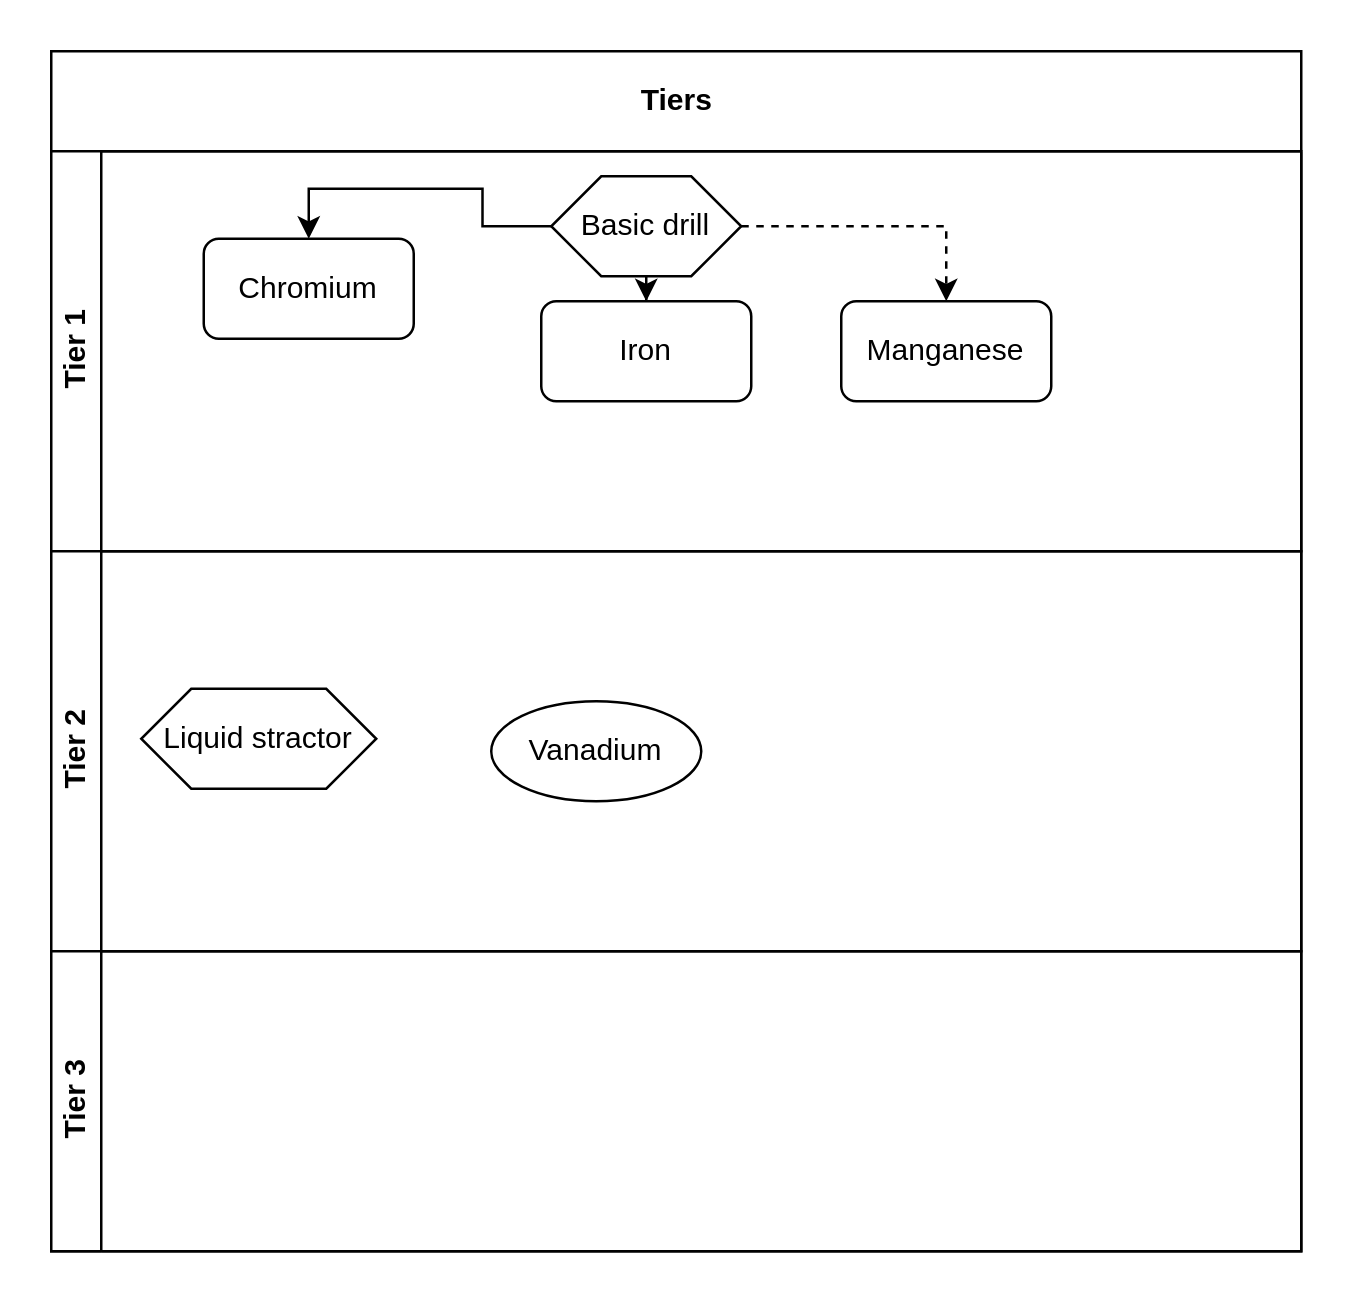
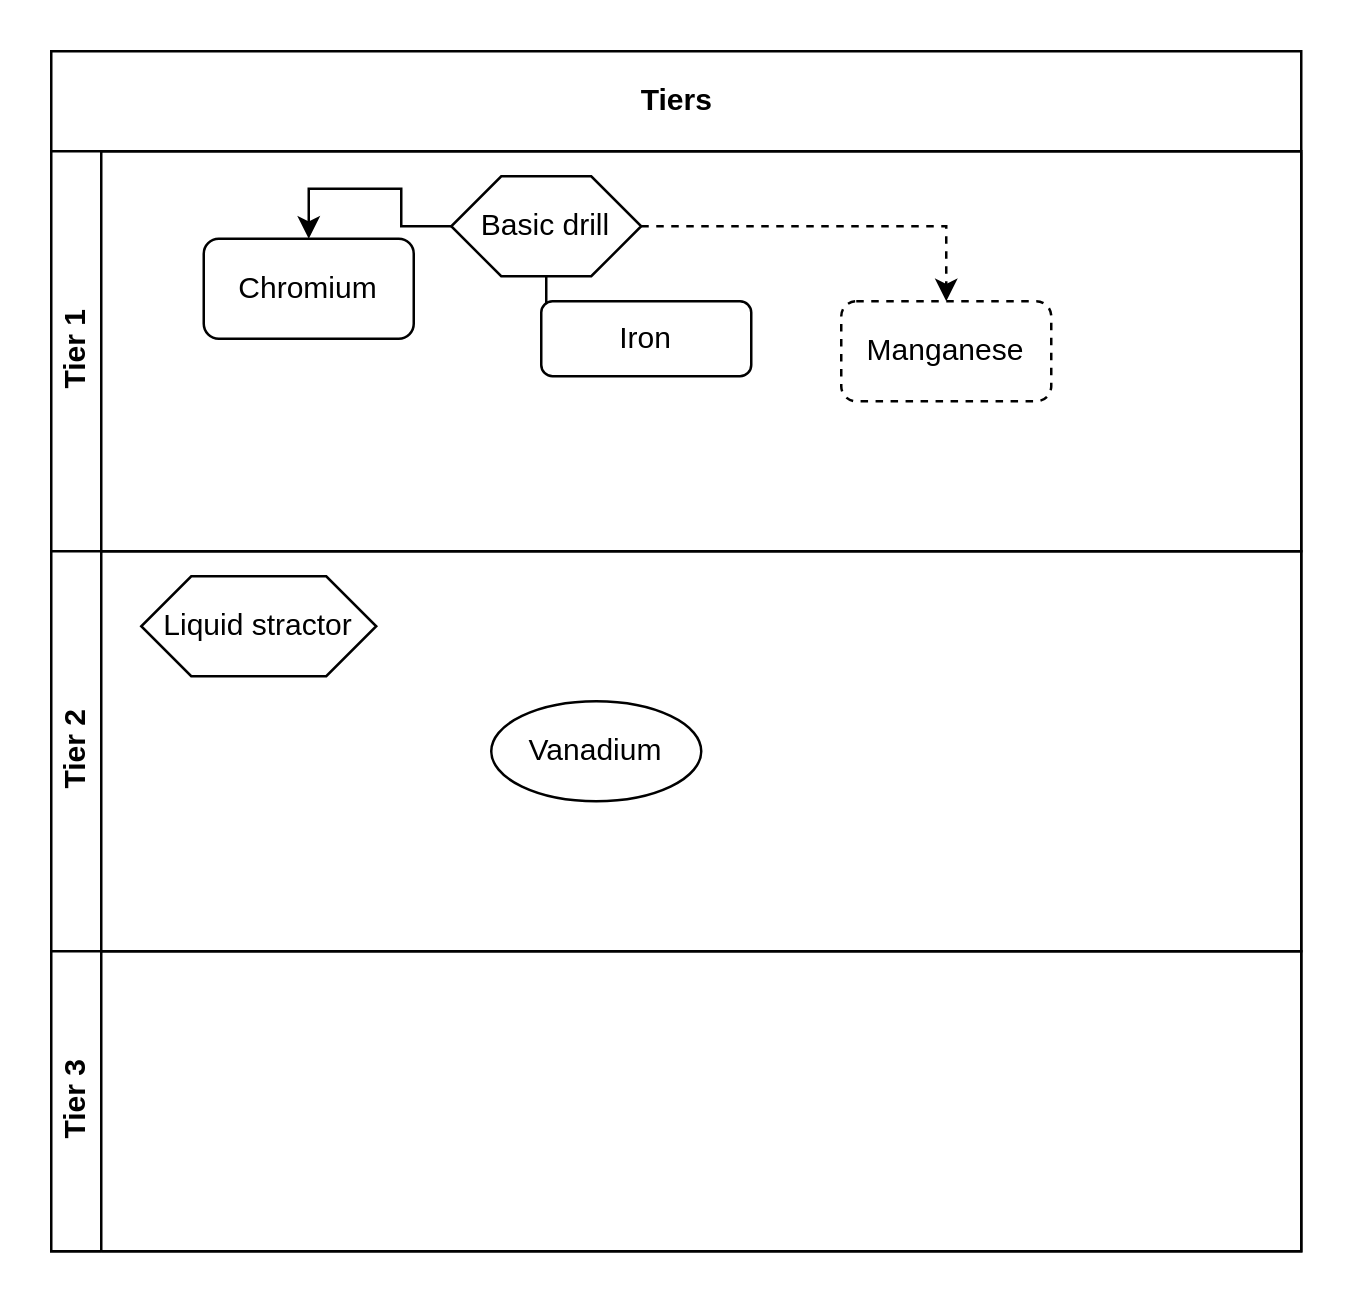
node "Basic drill": moved (646, 226) -> (546, 226)
node "Iron": size 210x100 -> 210x75
node "Manganese": style solid -> dashed
node "Liquid stractor": moved (259, 739) -> (259, 626)
